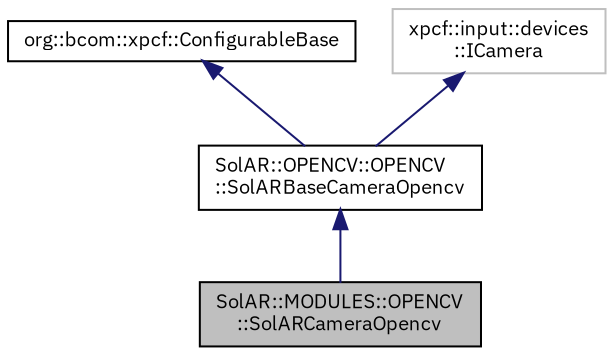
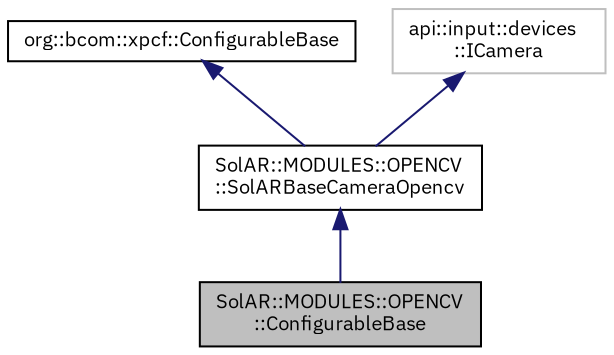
node "xpcf::input::devices ::ICamera": label "xpcf::input::devices ::ICamera" -> "api::input::devices ::ICamera"
node "SolAR::OPENCV::OPENCV ::SolARBaseCameraOpencv": label "SolAR::OPENCV::OPENCV ::SolARBaseCameraOpencv" -> "SolAR::MODULES::OPENCV ::SolARBaseCameraOpencv"
node "SolAR::MODULES::OPENCV ::SolARCameraOpencv": label "SolAR::MODULES::OPENCV ::SolARCameraOpencv" -> "SolAR::MODULES::OPENCV ::ConfigurableBase"
